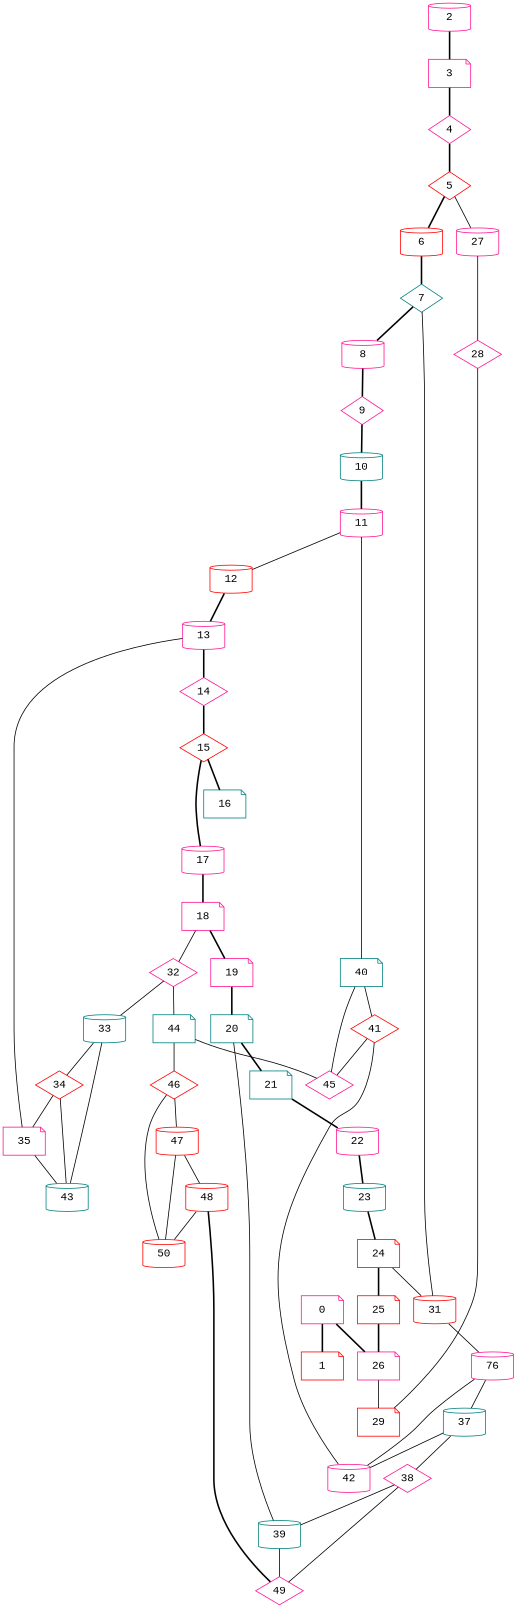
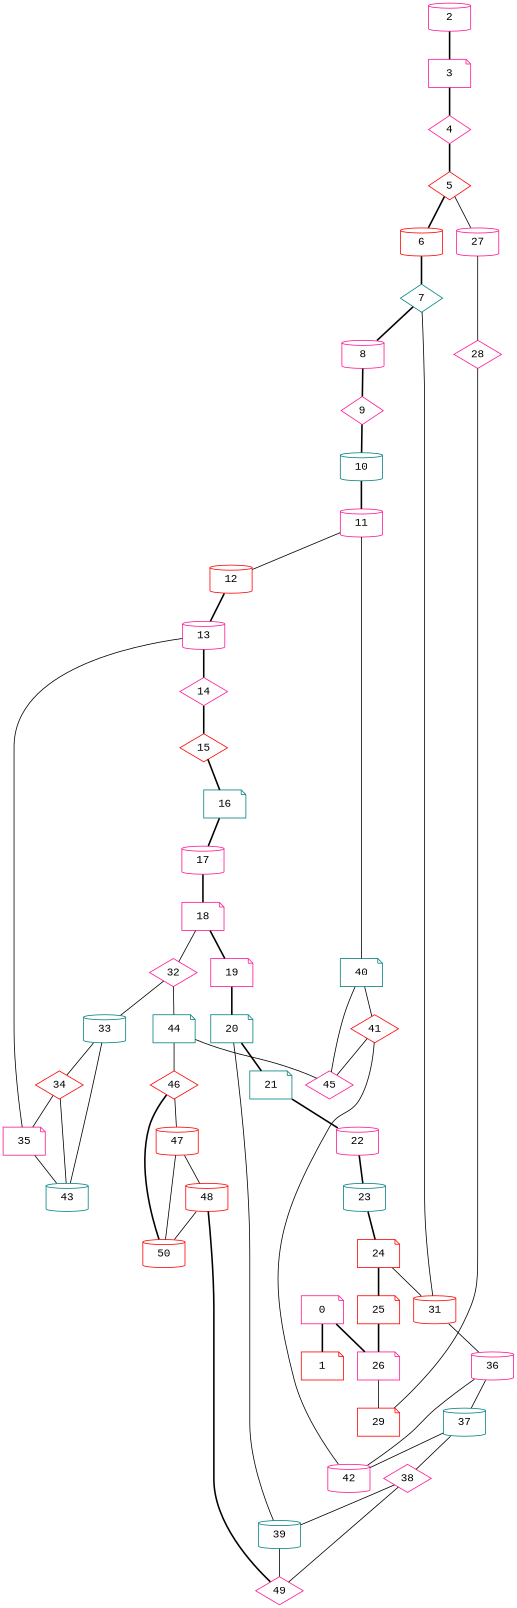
edge "15" -- "17": now "16" -- "17"
edge "46" -- "50": style solid -> bold
node "76": label "76" -> "36"
